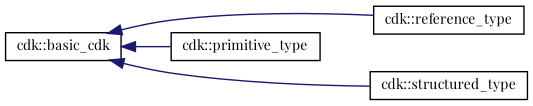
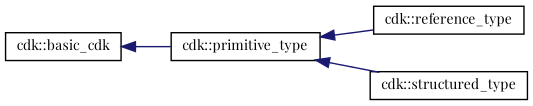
edge "cdk::reference_type" -> "cdk::basic_cdk": now "cdk::reference_type" -> "cdk::primitive_type"
edge "cdk::structured_type" -> "cdk::basic_cdk": now "cdk::structured_type" -> "cdk::primitive_type"
